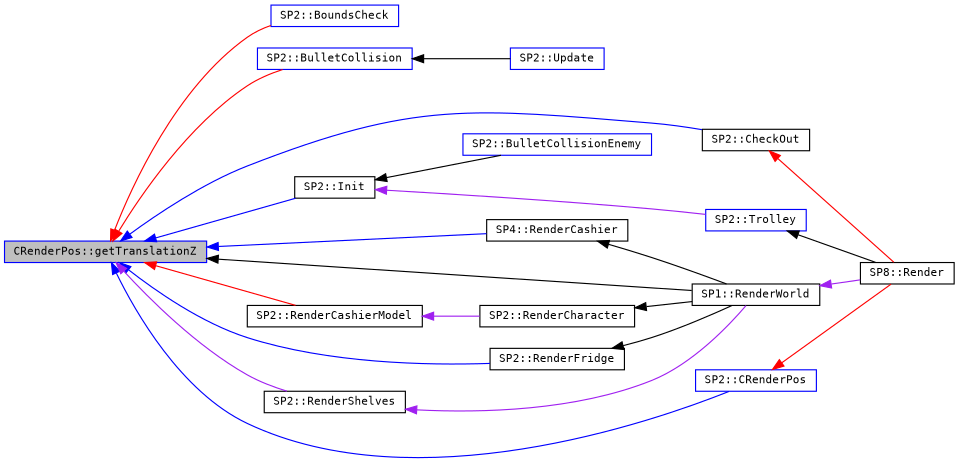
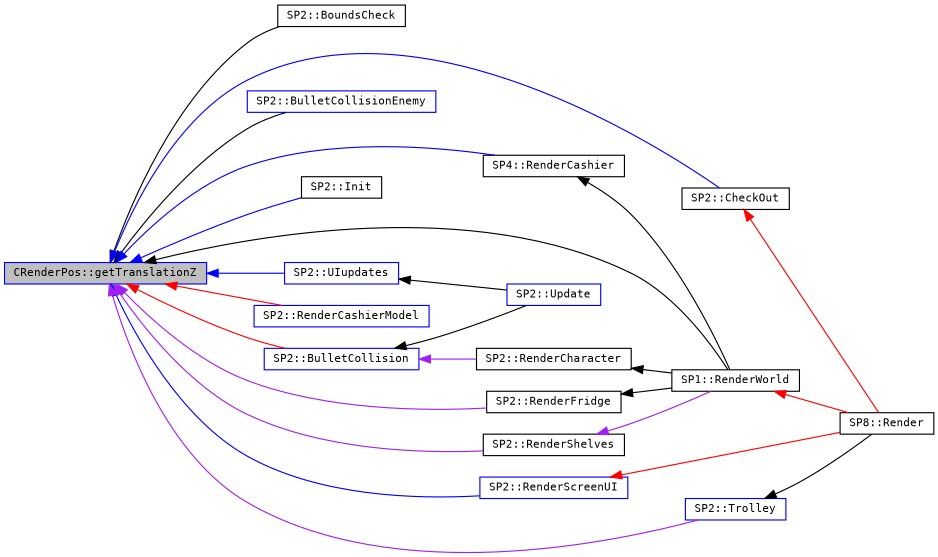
node "SP2::BoundsCheck": color blue -> black
edge "SP2::BoundsCheck" -> "CRenderPos::getTranslationZ": color red -> black
edge "SP2::BulletCollisionEnemy" -> "SP2::Init": now "SP2::BulletCollisionEnemy" -> "CRenderPos::getTranslationZ"
edge "SP2::Trolley" -> "SP2::Init": now "SP2::Trolley" -> "CRenderPos::getTranslationZ"
node "SP2::UIupdates": added
edge "SP8::Render" -> "SP1::RenderWorld": color purple -> red
node "SP2::RenderCashierModel": color black -> blue
edge "SP2::RenderCharacter" -> "SP2::RenderCashierModel": now "SP2::RenderCharacter" -> "SP2::BulletCollision"
edge "SP2::RenderFridge" -> "CRenderPos::getTranslationZ": color blue -> purple
node "SP2::CRenderPos": label "SP2::CRenderPos" -> "SP2::RenderScreenUI"
